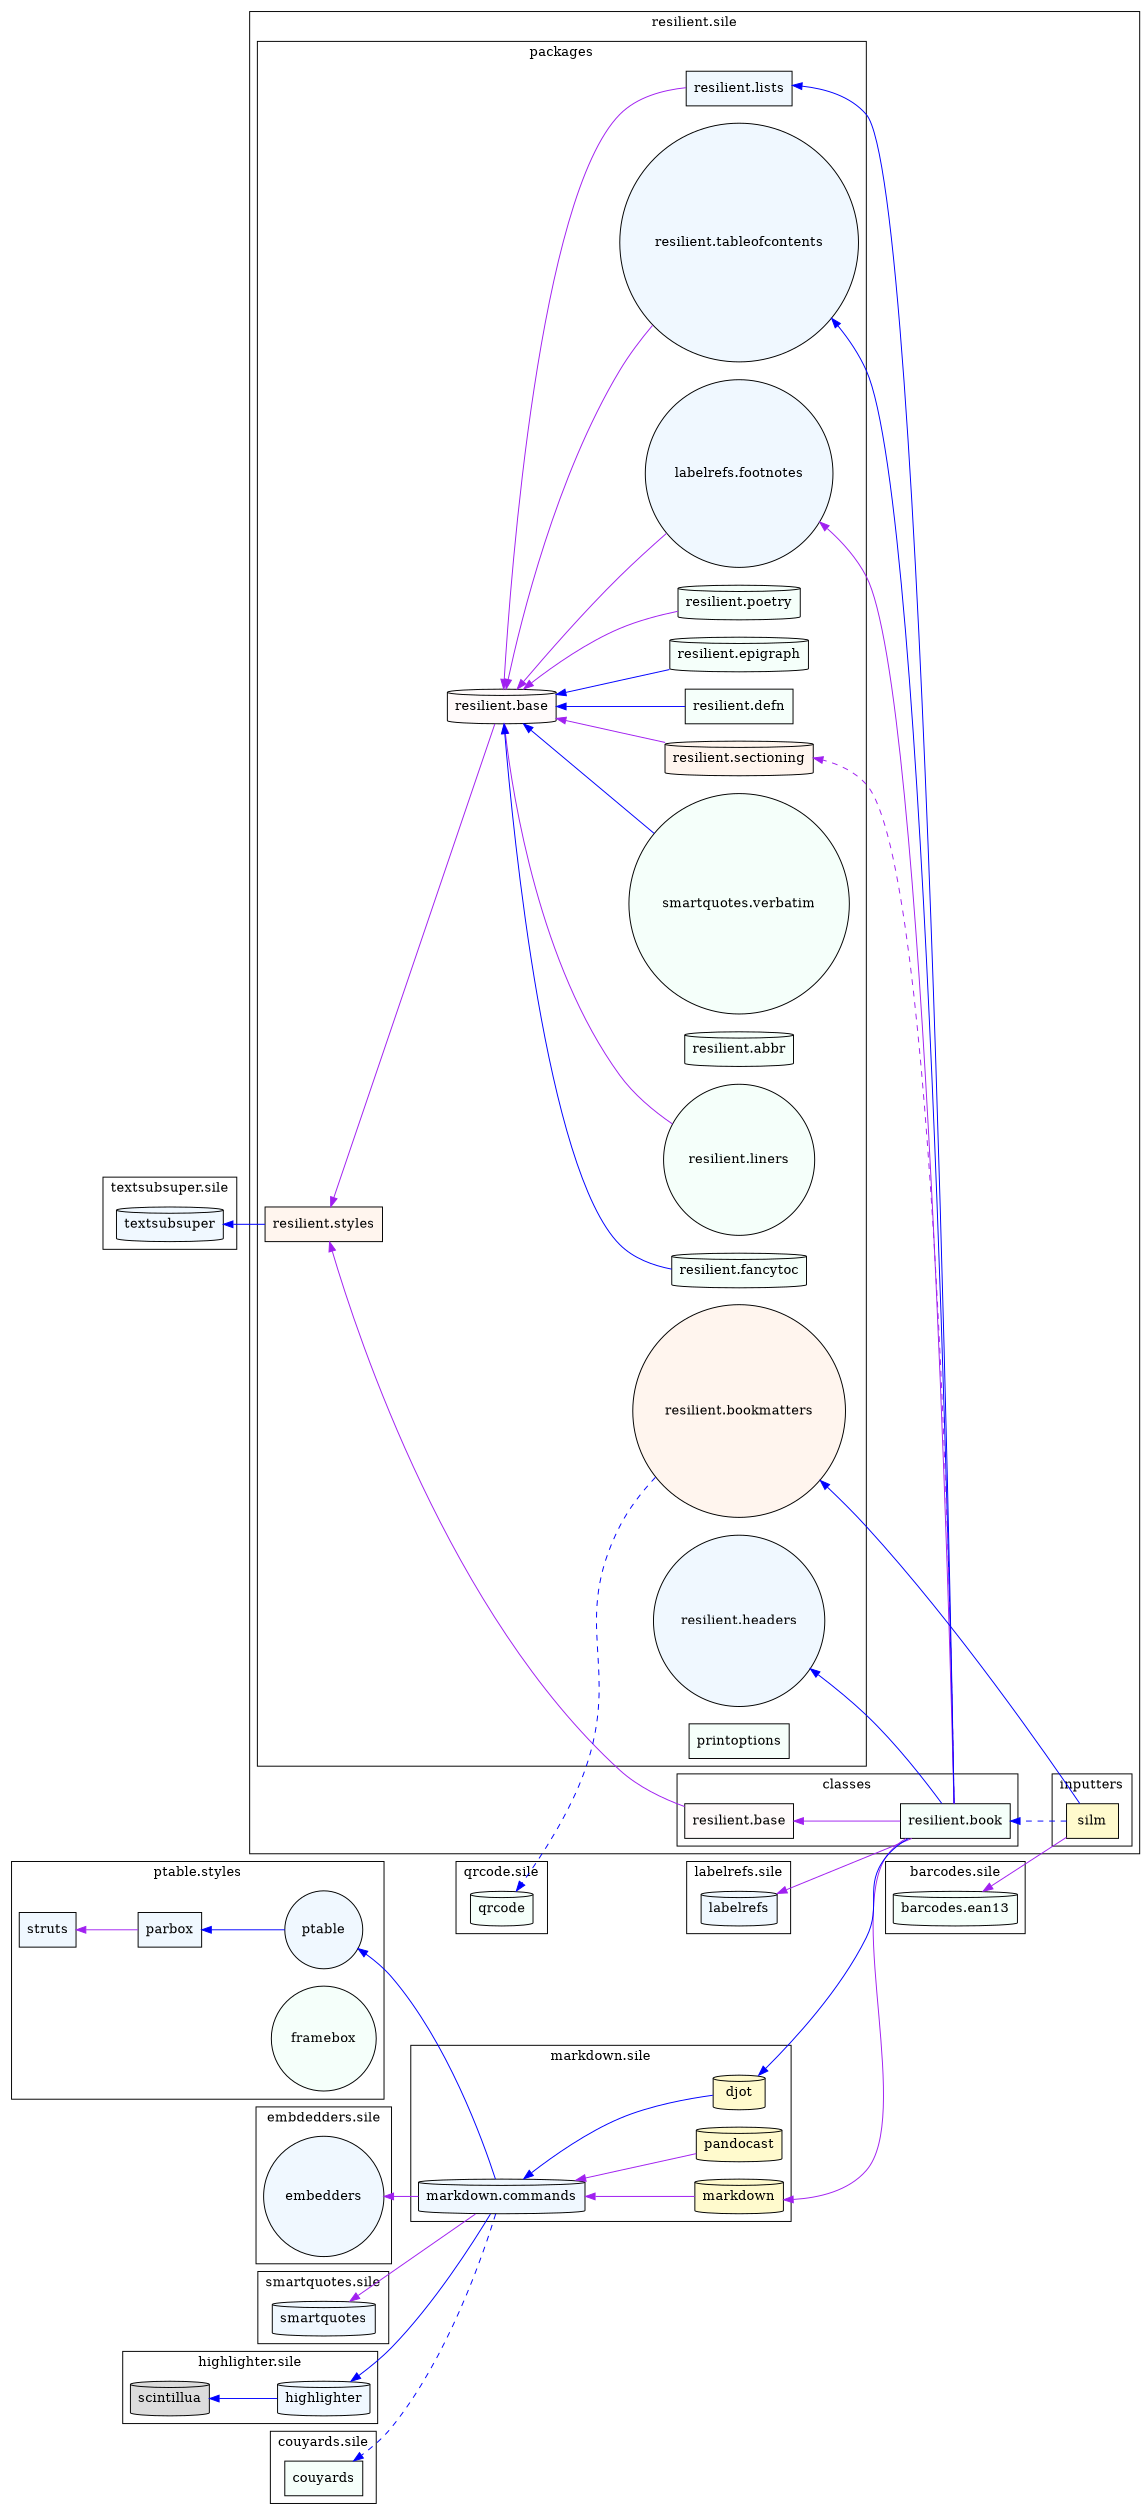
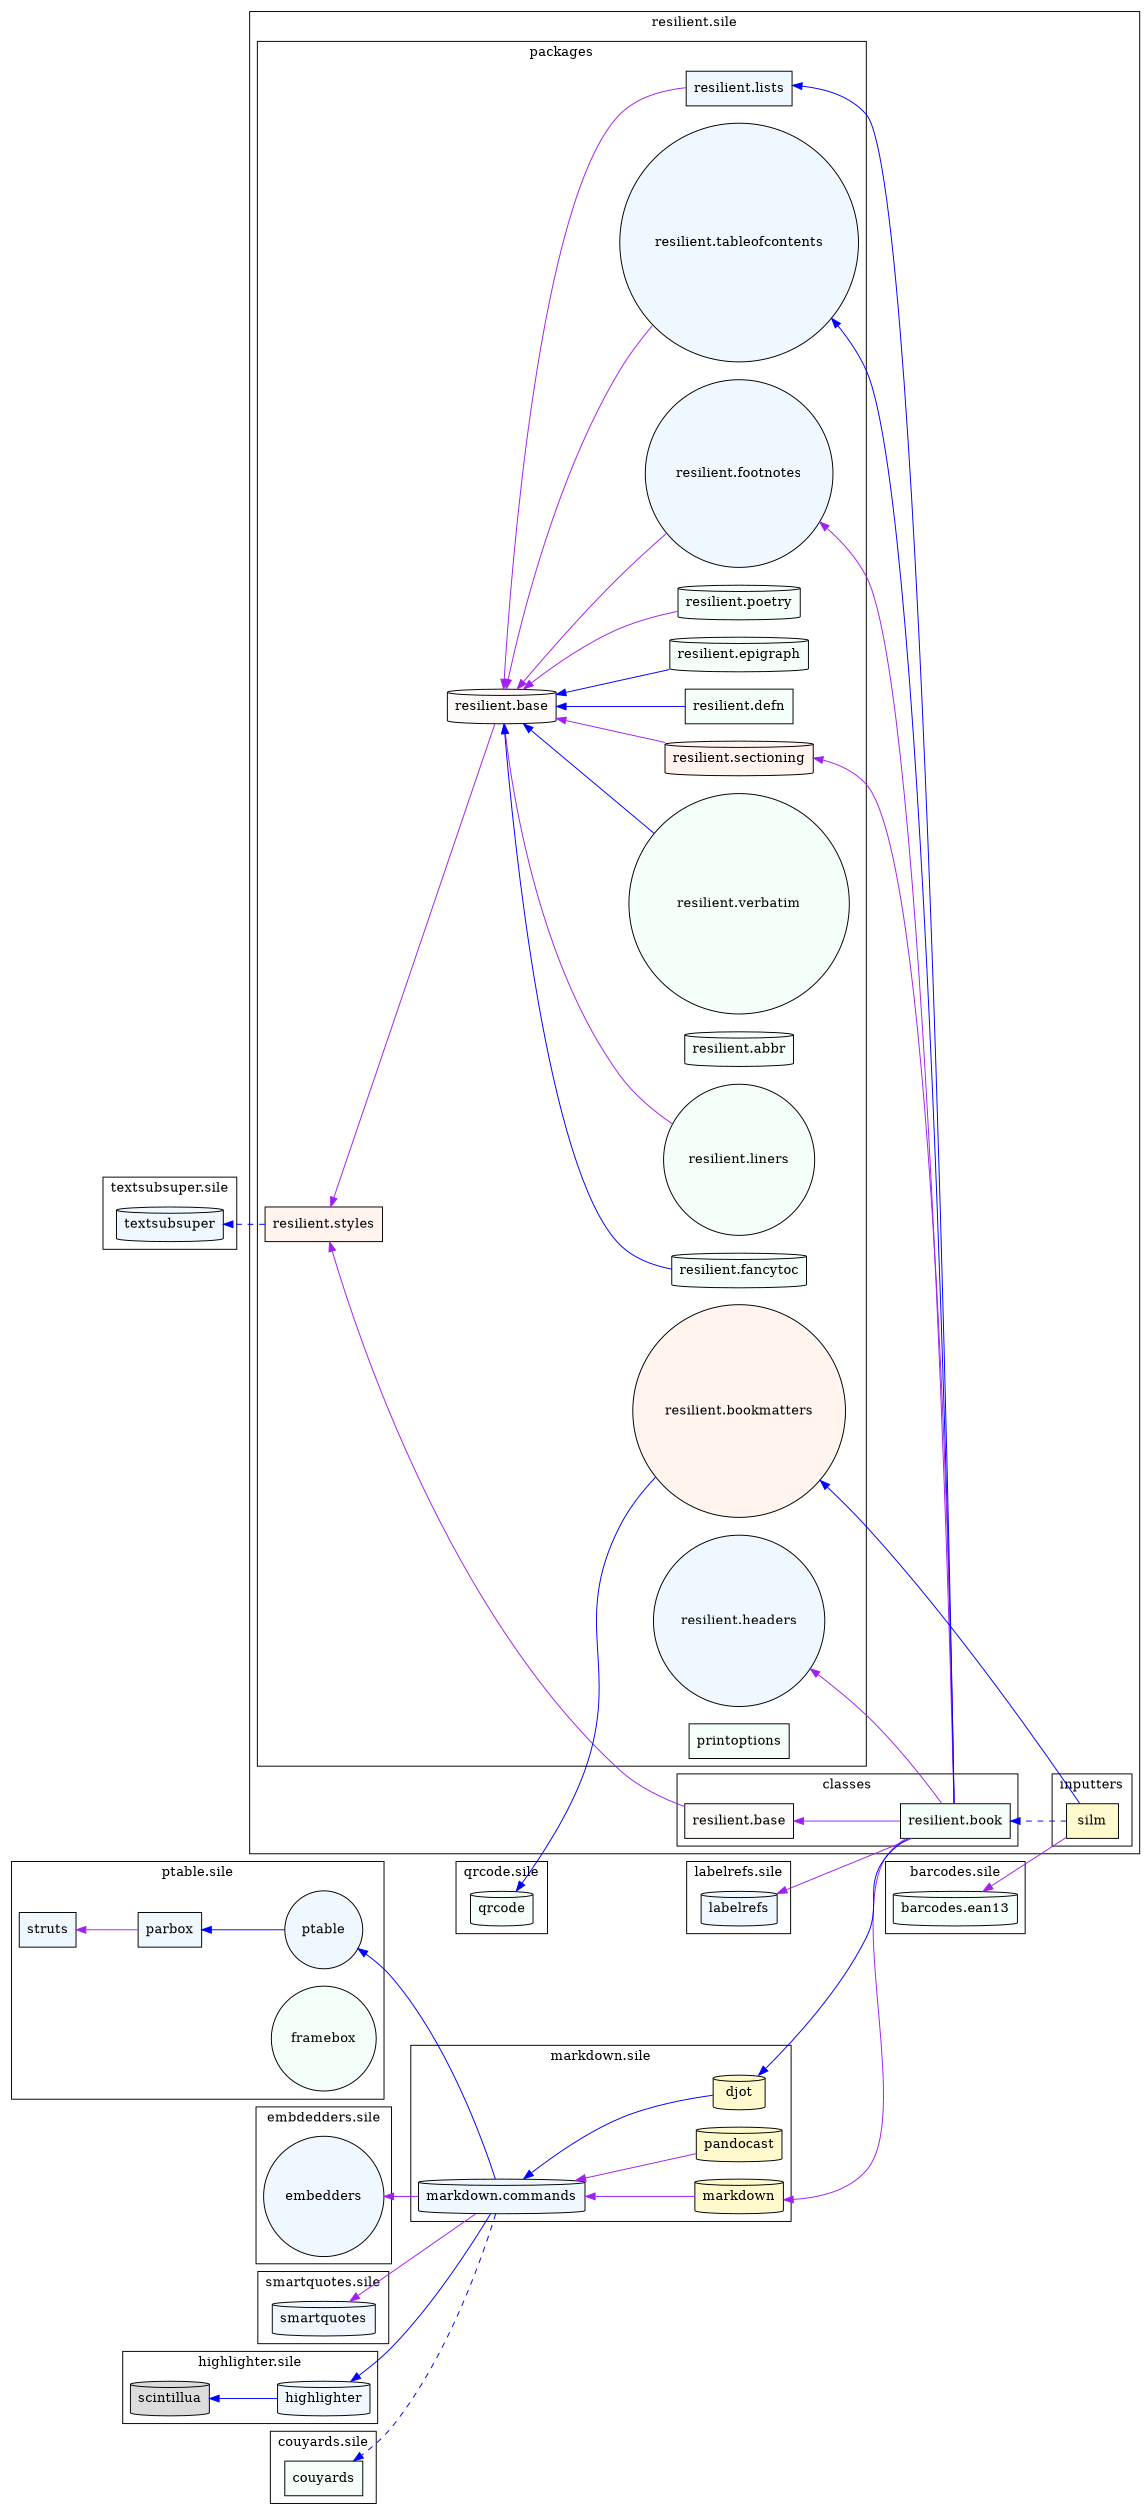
node "labelrefs.footnotes": label "labelrefs.footnotes" -> "resilient.footnotes"
node "smartquotes.verbatim": label "smartquotes.verbatim" -> "resilient.verbatim"
edge "resilient.book" -> "resilient.sectioning": style dashed -> solid
edge "resilient.styles" -> "textsubsuper": style solid -> dashed
edge "resilient.bookmatters" -> "qrcode": style dashed -> solid
edge "resilient.book" -> "resilient.headers": color blue -> purple
cluster "ptable.styles": label "ptable.styles" -> "ptable.sile"
